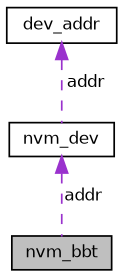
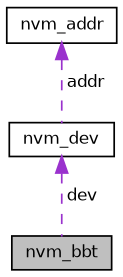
node "dev_addr": label "dev_addr" -> "nvm_addr"
edge "nvm_bbt" -> "nvm_dev": label " addr" -> " dev"
